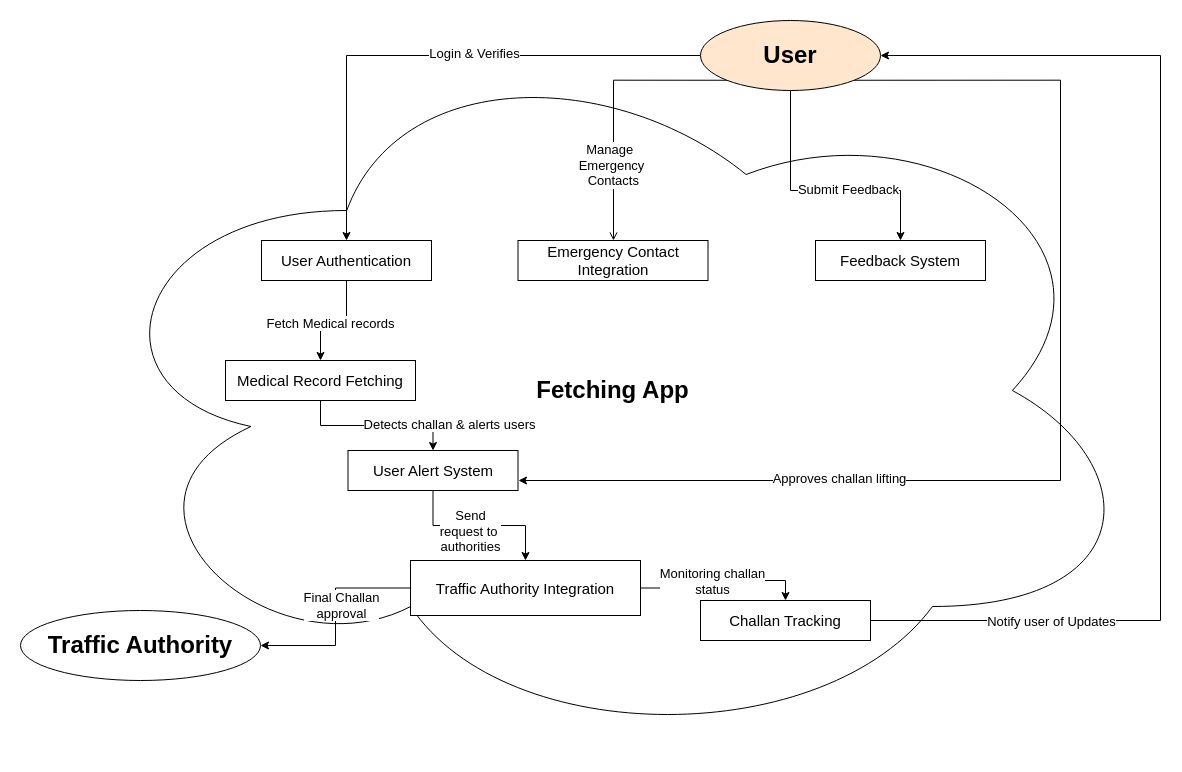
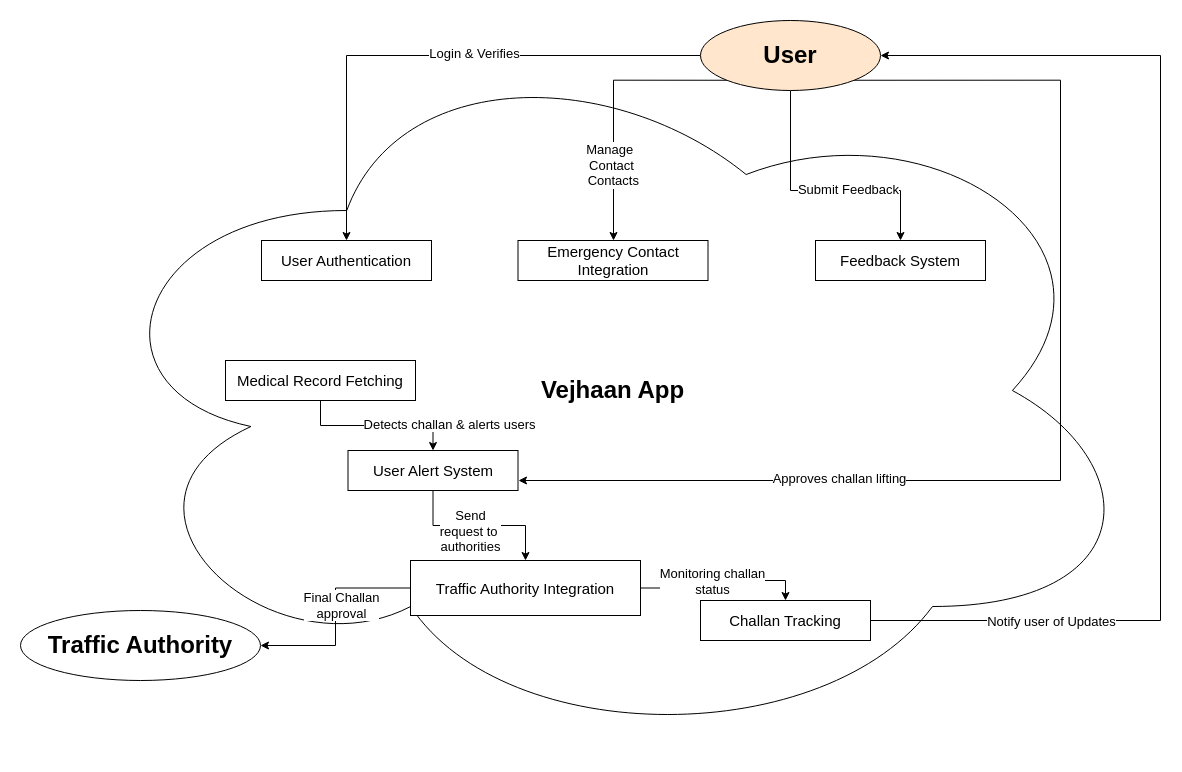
node "Manage Emergency Contacts": label "Manage Emergency Contacts" -> "Manage Contact Contacts"
edge "User" -> "Emergency Contact Integration": arrowhead open -> classic
edge "User Authentication" -> "Medical Record Fetching": removed, label "Fetch Medical records"
node "Fetching App": label "Fetching App" -> "Vejhaan App"
